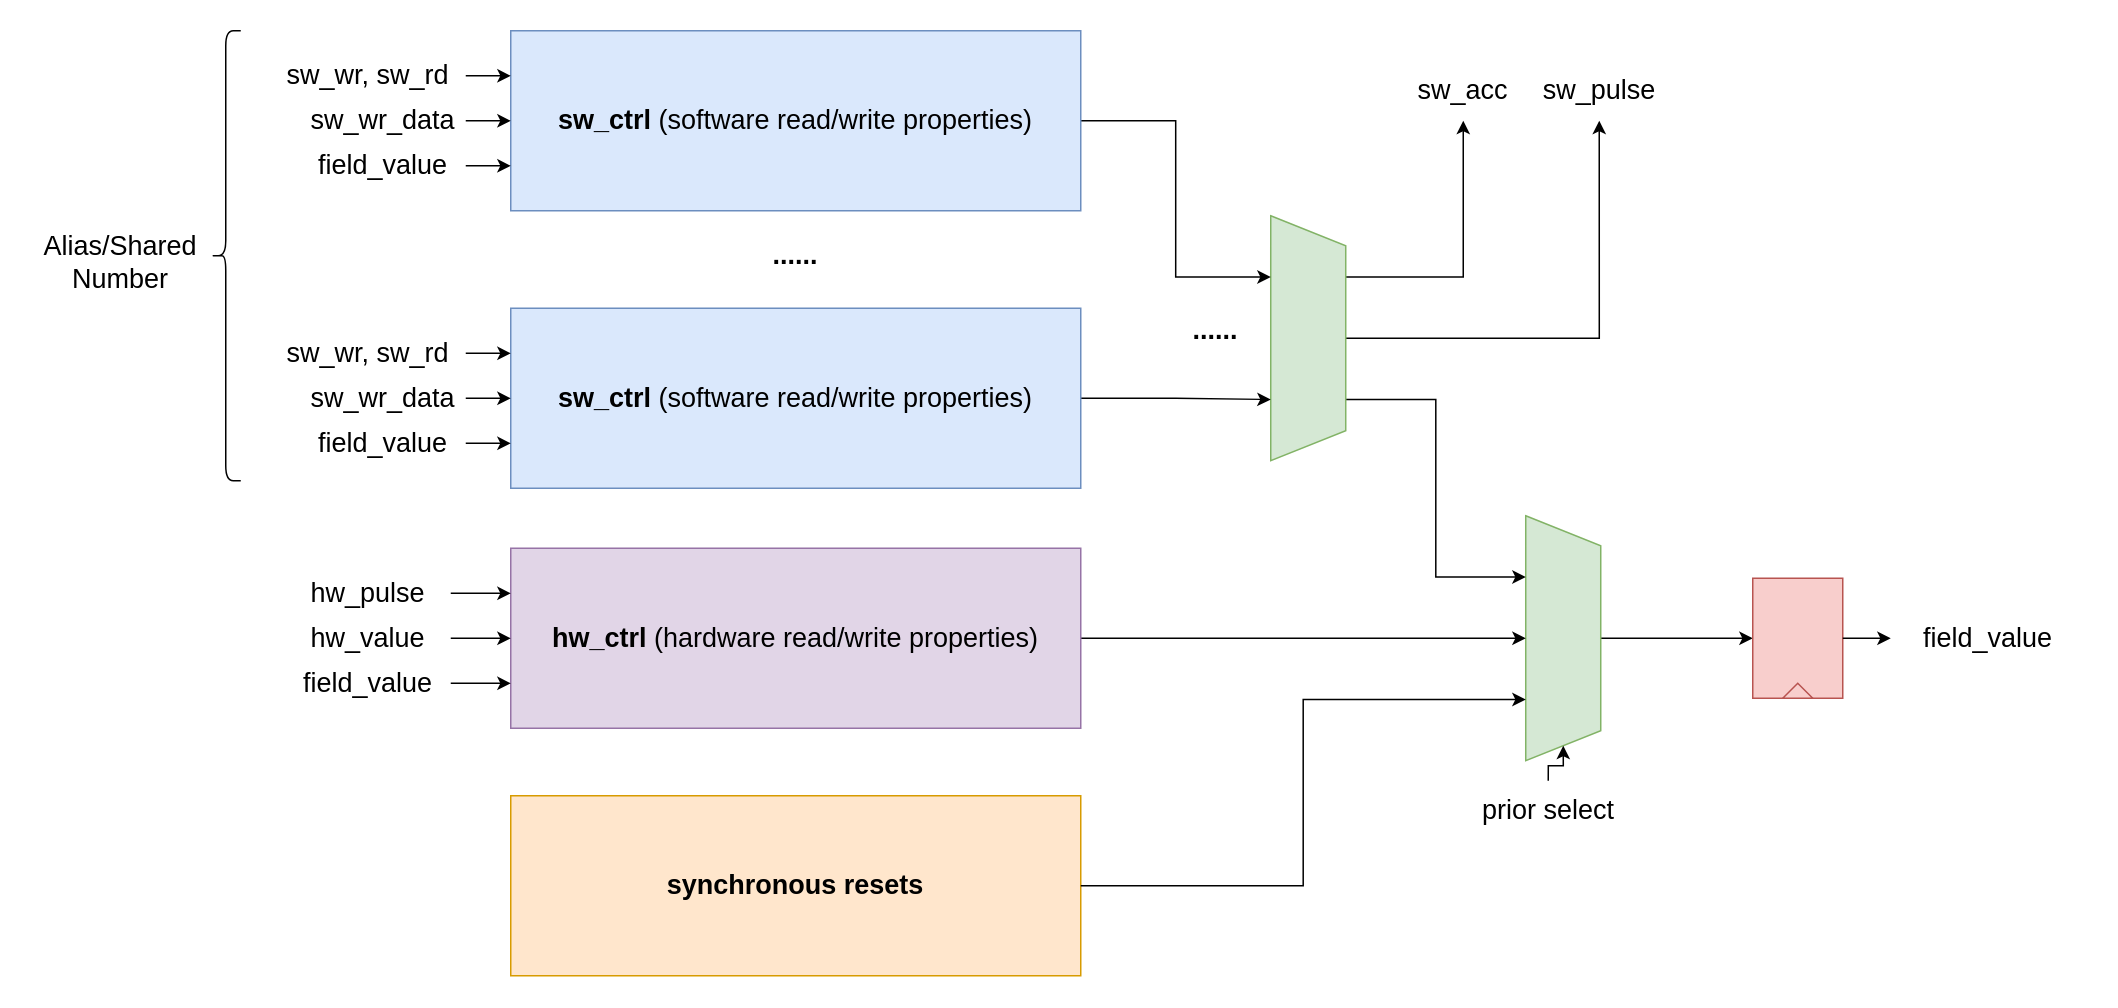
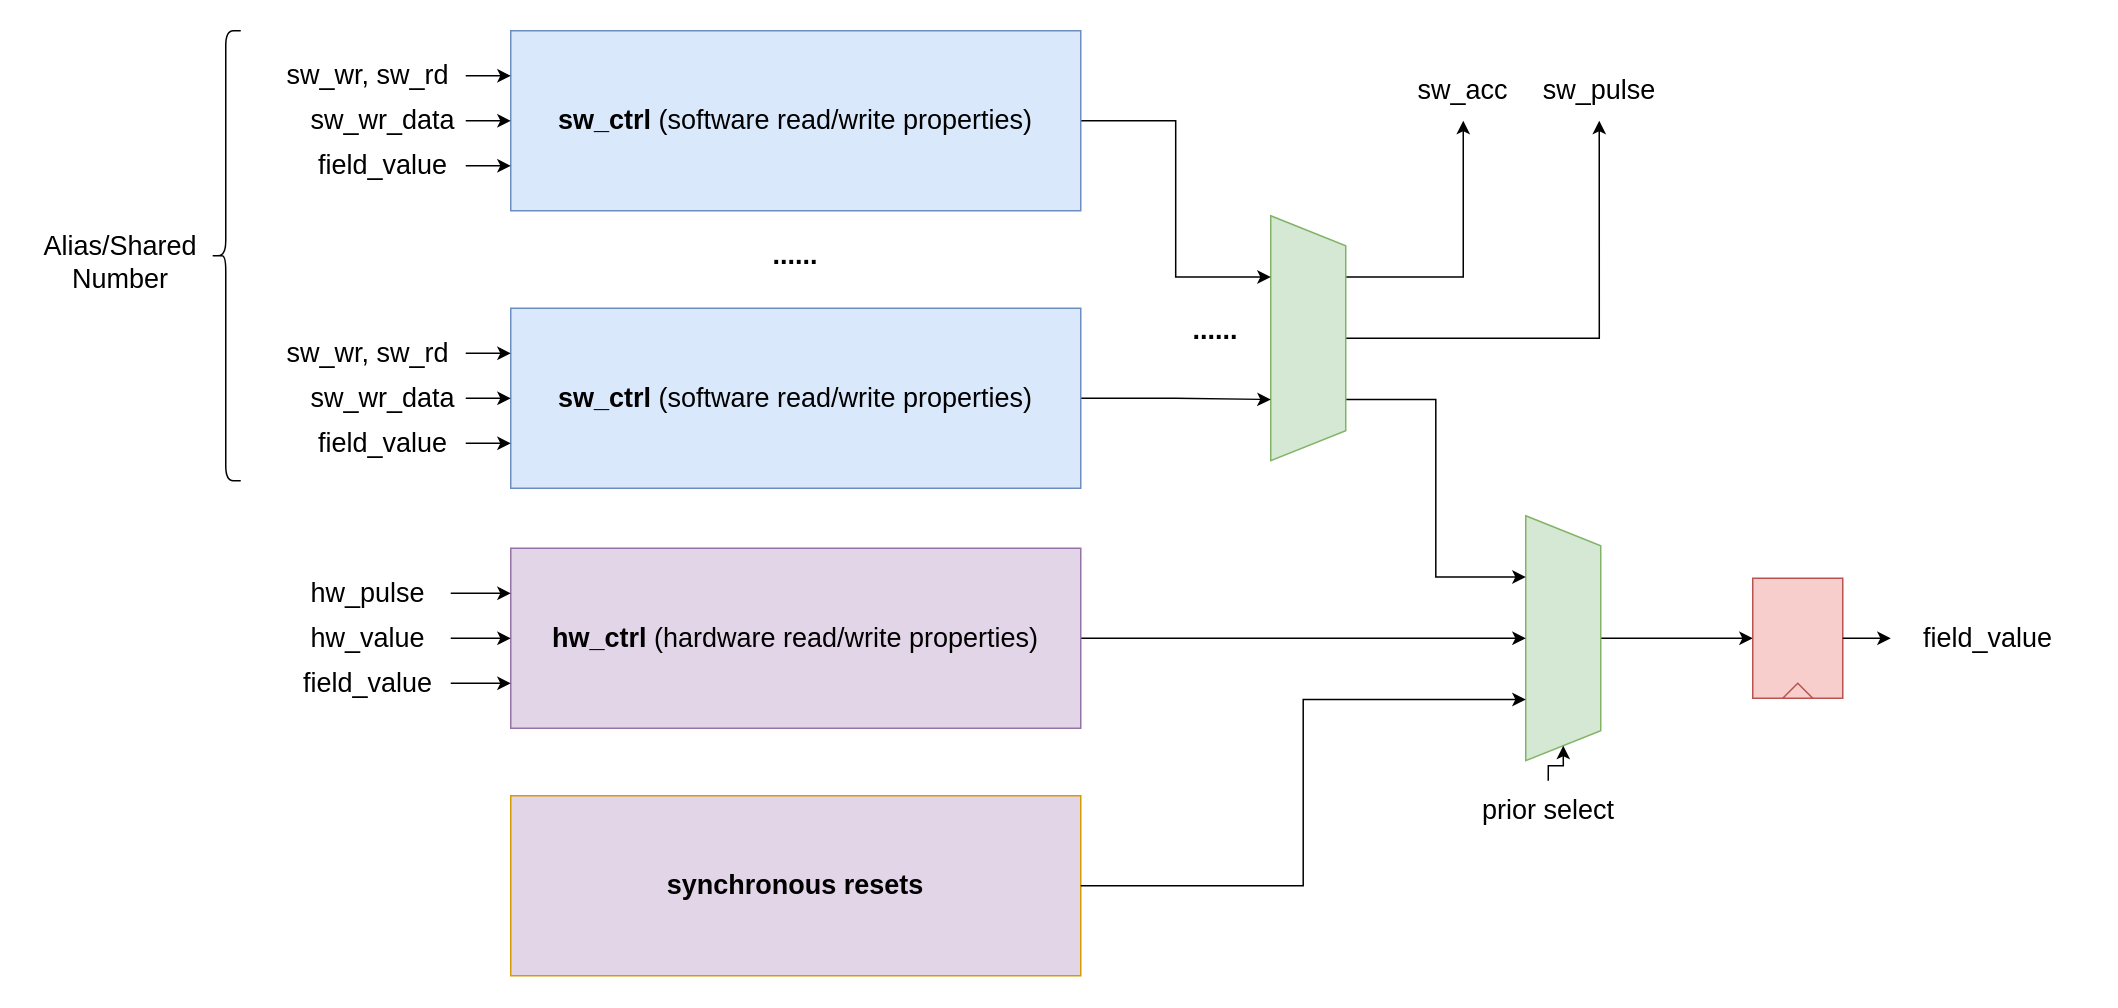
node "synchronous resets": fillcolor #ffe6cc -> #e1d5e7
